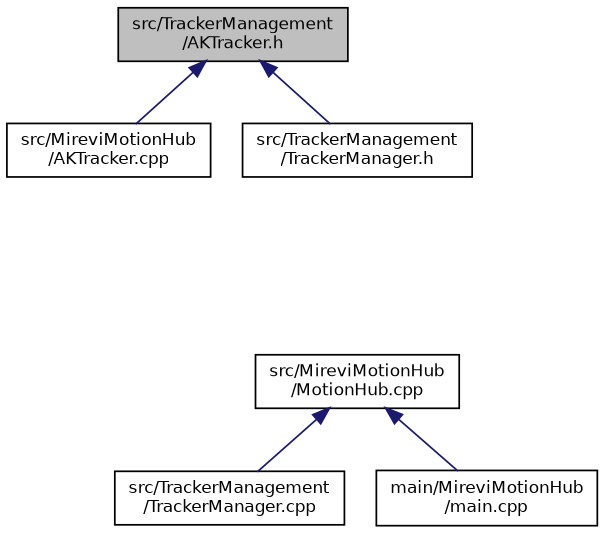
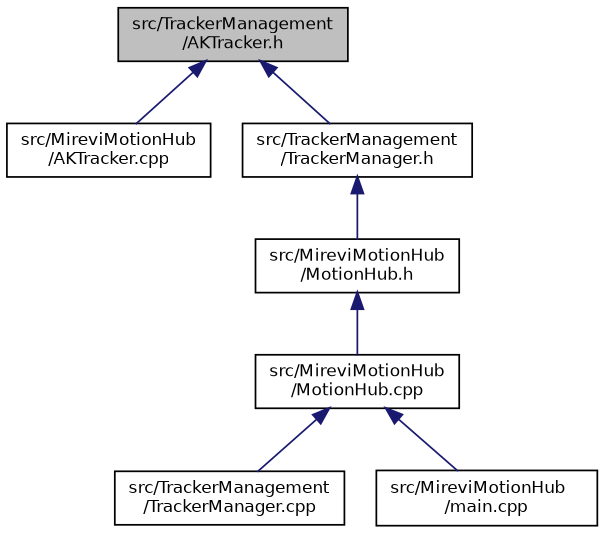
node "src/MireviMotionHub /MotionHub.h": added
node "main/MireviMotionHub /main.cpp": label "main/MireviMotionHub /main.cpp" -> "src/MireviMotionHub /main.cpp"
